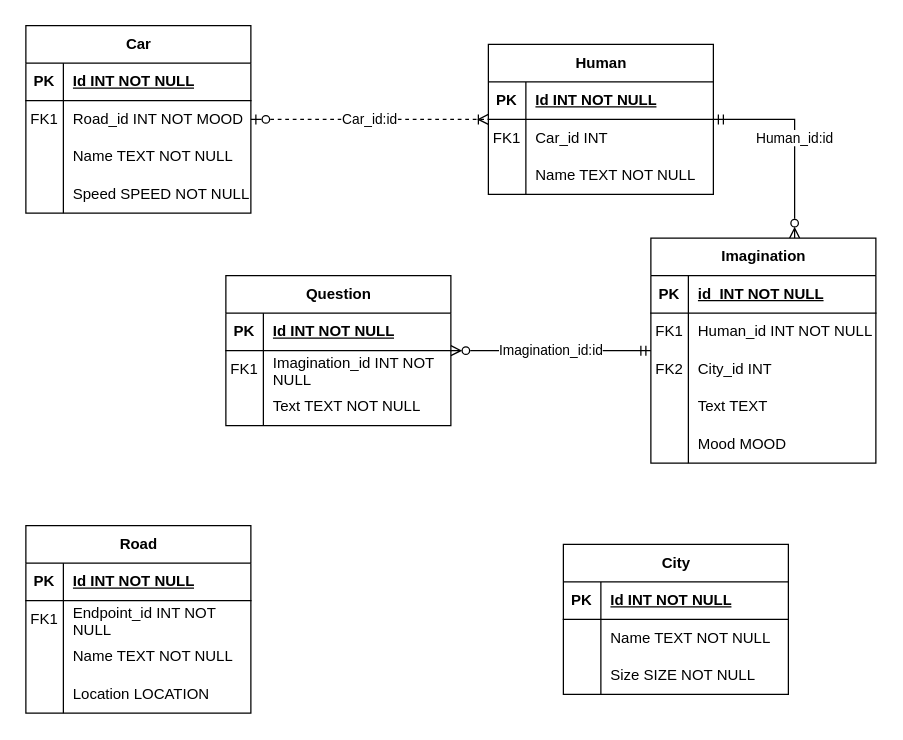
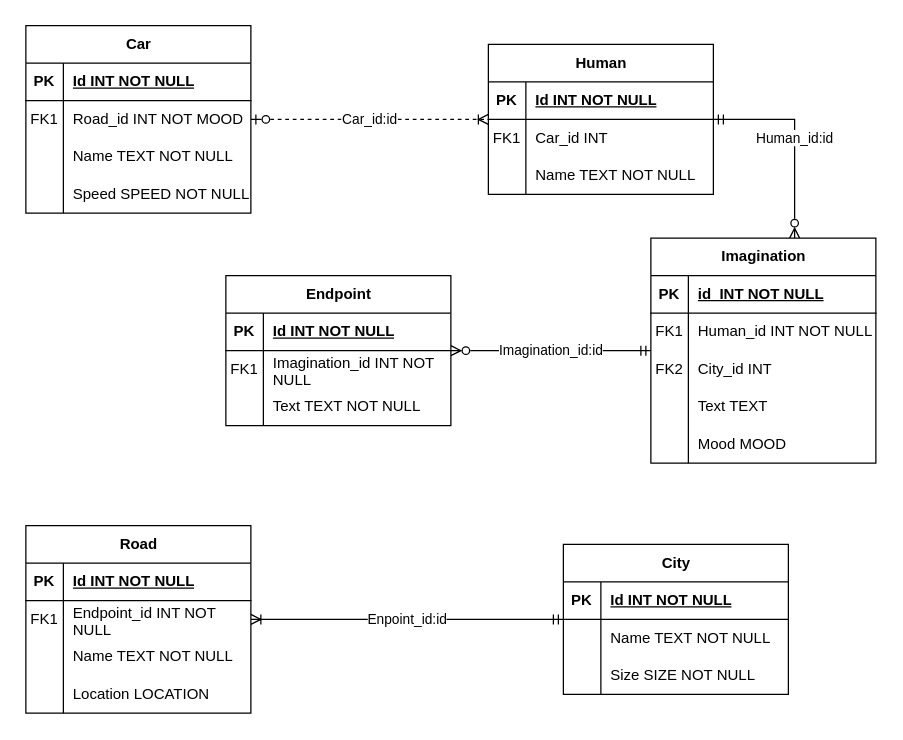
node "Question": label "Question" -> "Endpoint"
edge "Road" -- "City": added, label "Enpoint_id:id"
